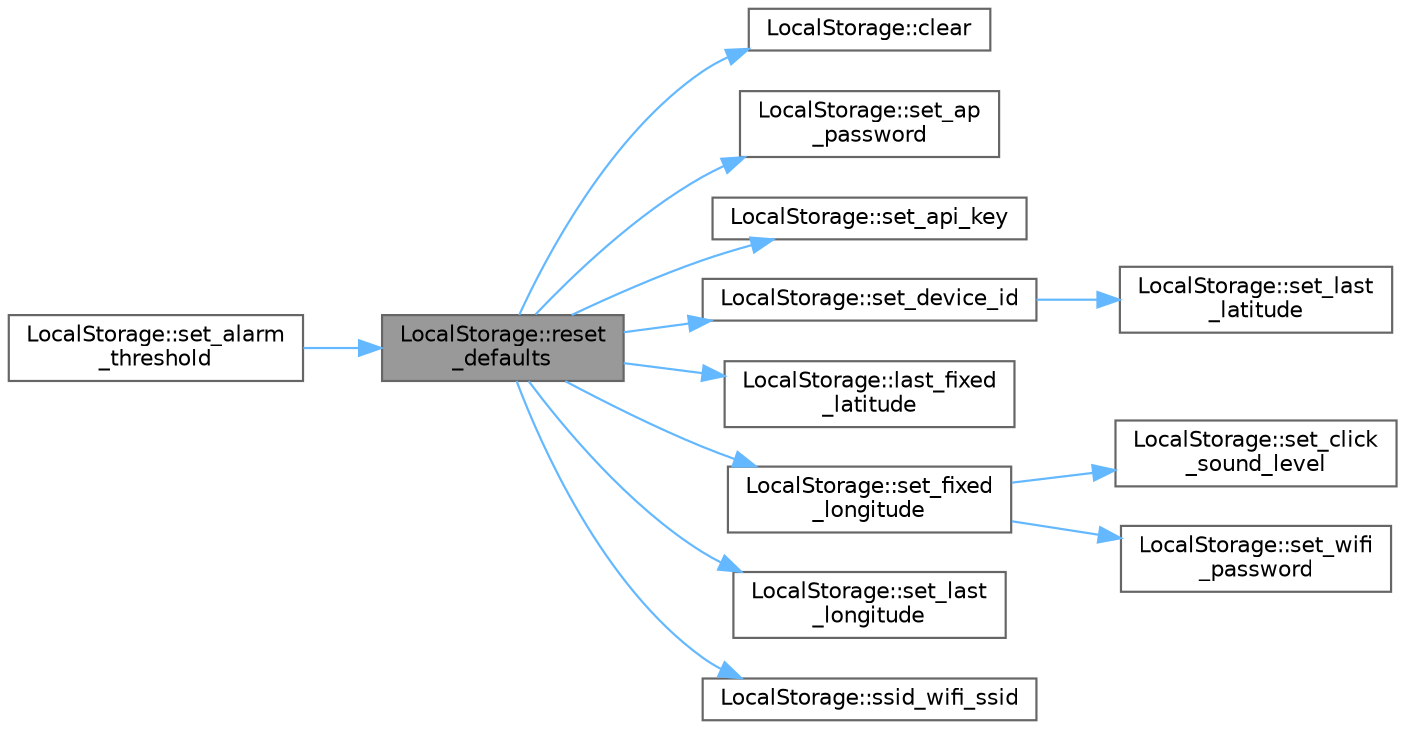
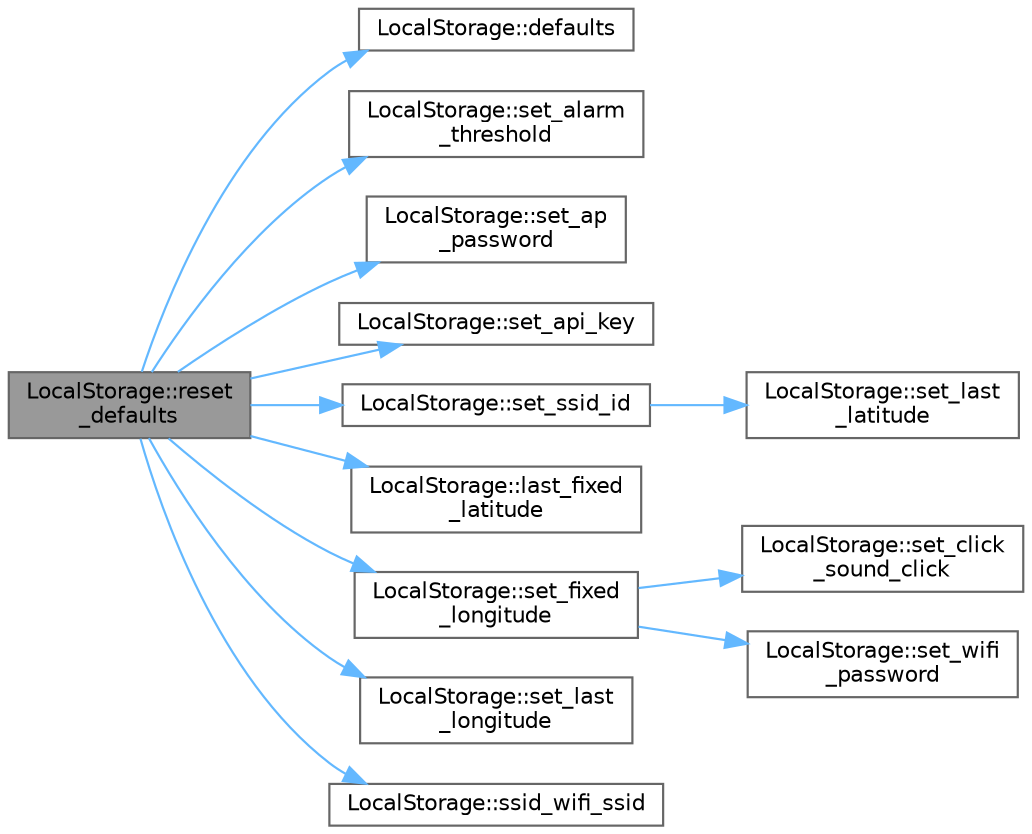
node "LocalStorage::clear": label "LocalStorage::clear" -> "LocalStorage::defaults"
node "LocalStorage::set_device_id": label "LocalStorage::set_device_id" -> "LocalStorage::set_ssid_id"
edge "LocalStorage::set_alarm _threshold" -> "LocalStorage::reset _defaults": reversed
node "LocalStorage::set_click _sound_level": label "LocalStorage::set_click _sound_level" -> "LocalStorage::set_click _sound_click"
